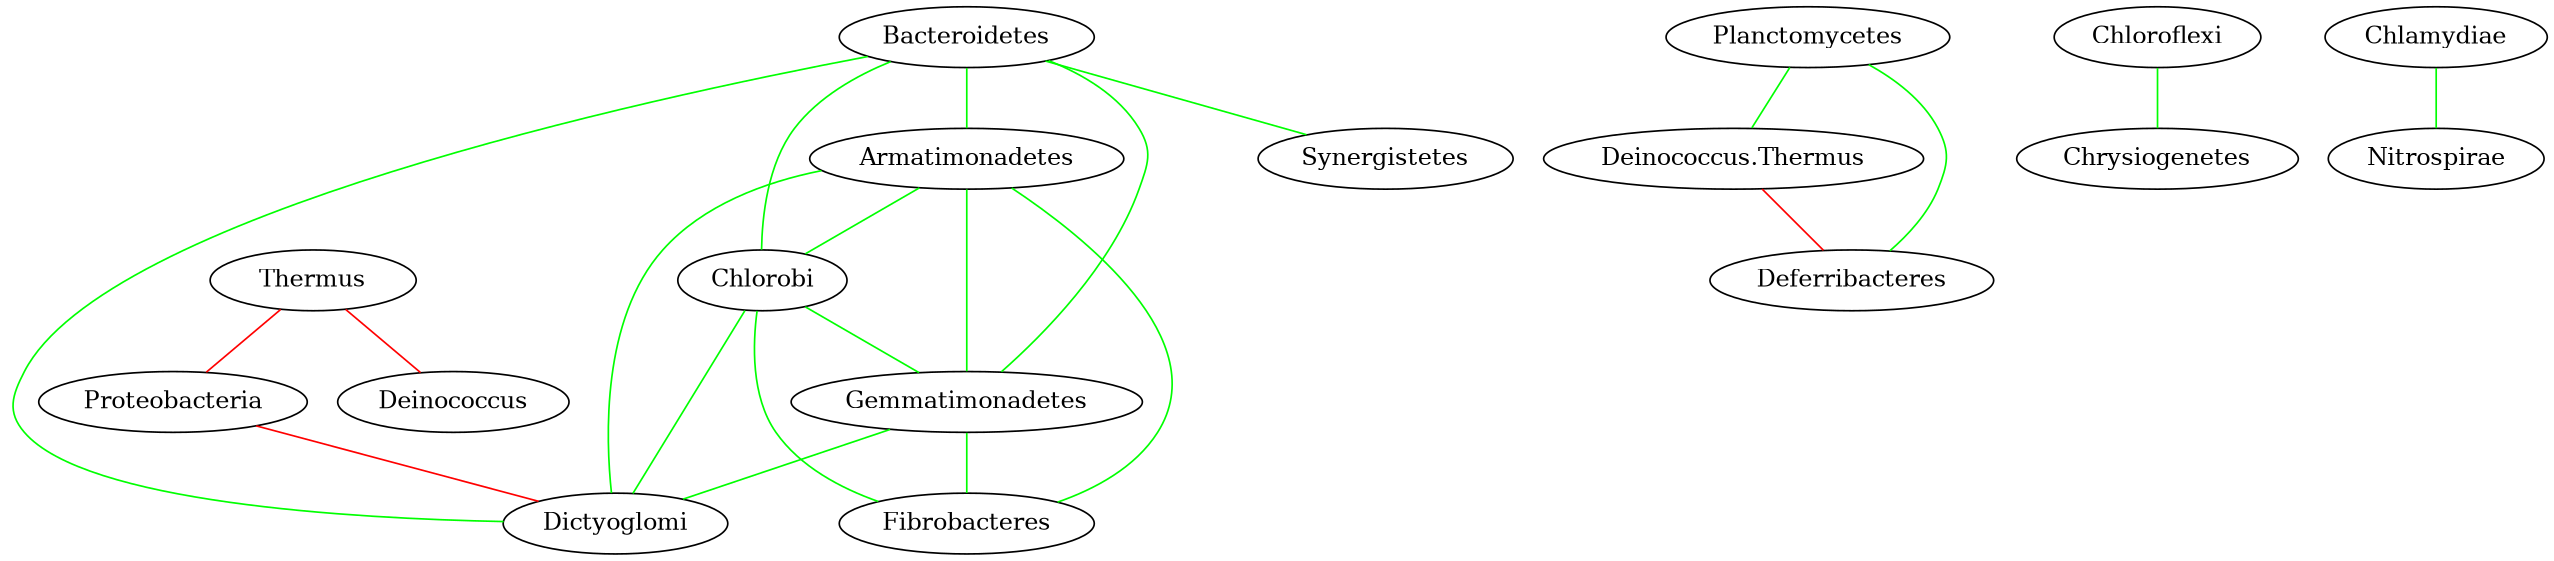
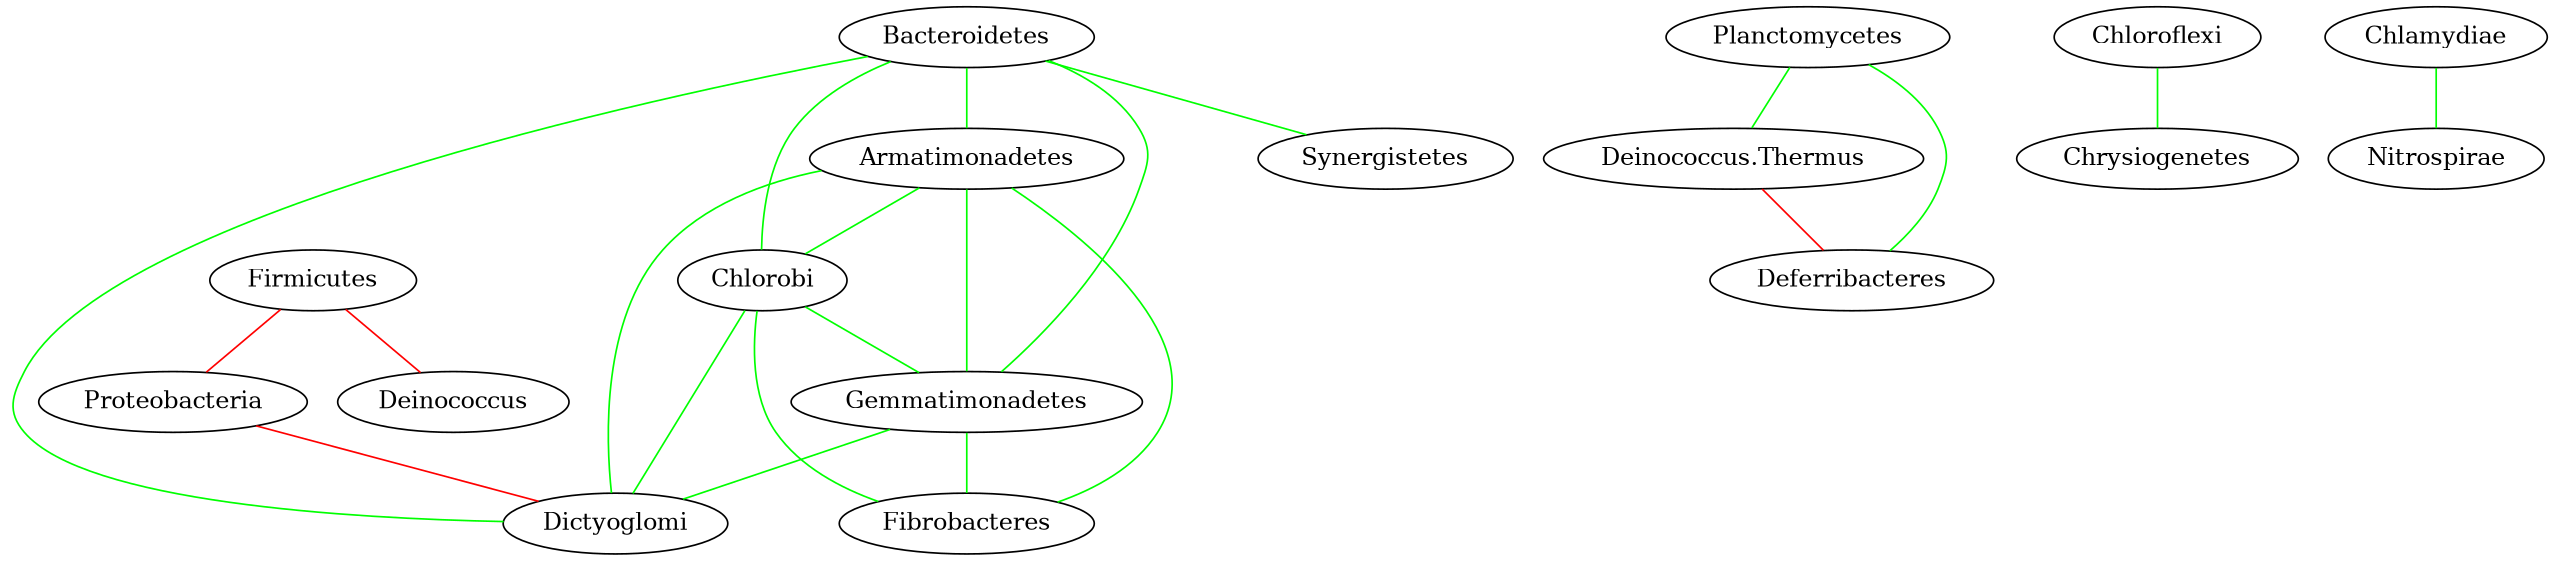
node "Thermus": label "Thermus" -> "Firmicutes"
